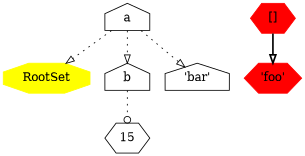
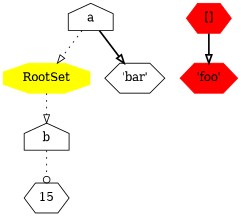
edge "a" -> "b": now "RootSet" -> "b"
edge "a" -> "'bar'": style dotted -> bold
node "'bar'": shape house -> hexagon
